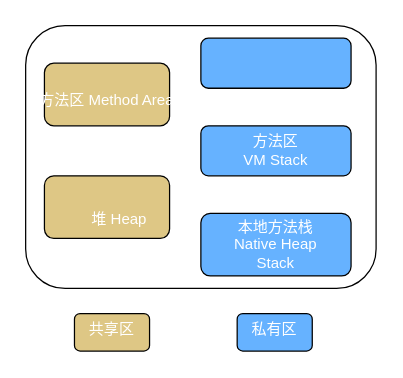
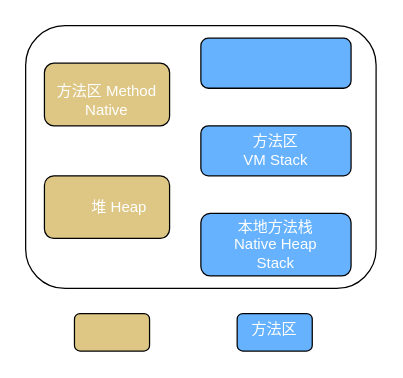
node "方法区 Method Area": label "方法区 Method Area" -> "方法区 Method Native"
node "堆 Heap": moved (119, 219) -> (119, 207)
node "共享区": removed
node "私有区": label "私有区" -> "方法区"
